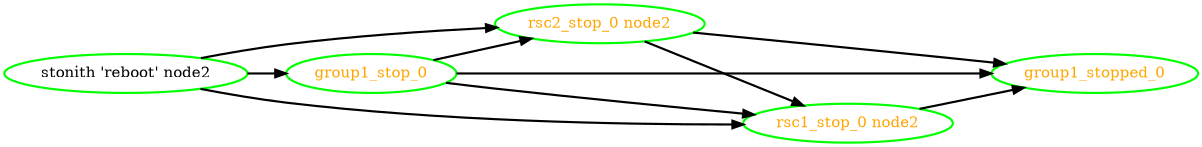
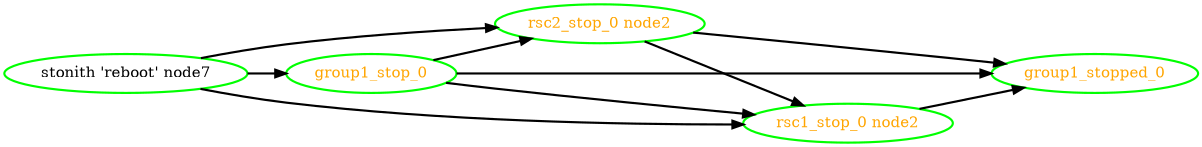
node "stonith 'reboot' node2": label "stonith 'reboot' node2" -> "stonith 'reboot' node7"
